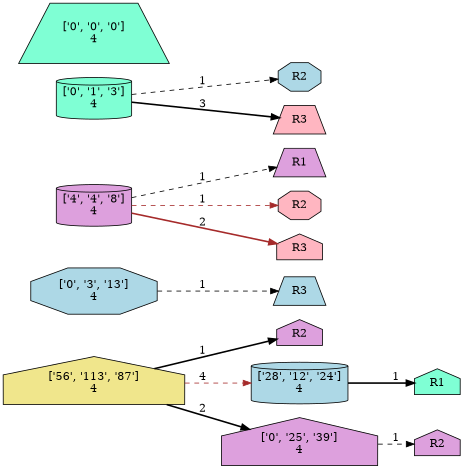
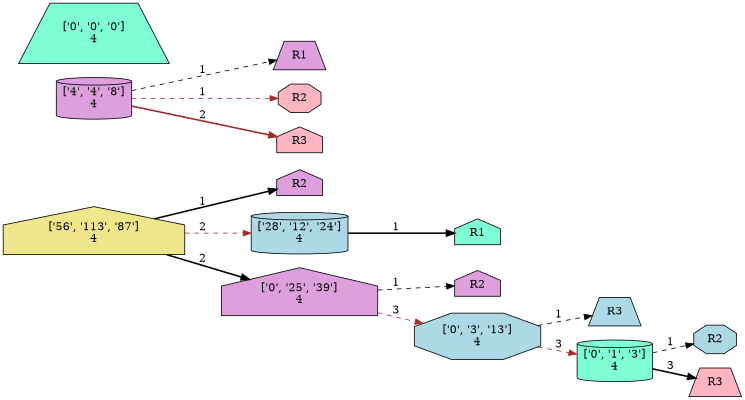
edge "['0', '25', '39'] 4" -> "['0', '3', '13'] 4": added, label "3"
edge "['0', '3', '13'] 4" -> "['0', '1', '3'] 4": added, label "3"
edge "['56', '113', '87'] 4" -> "['28', '12', '24'] 4": label "4" -> "2"
